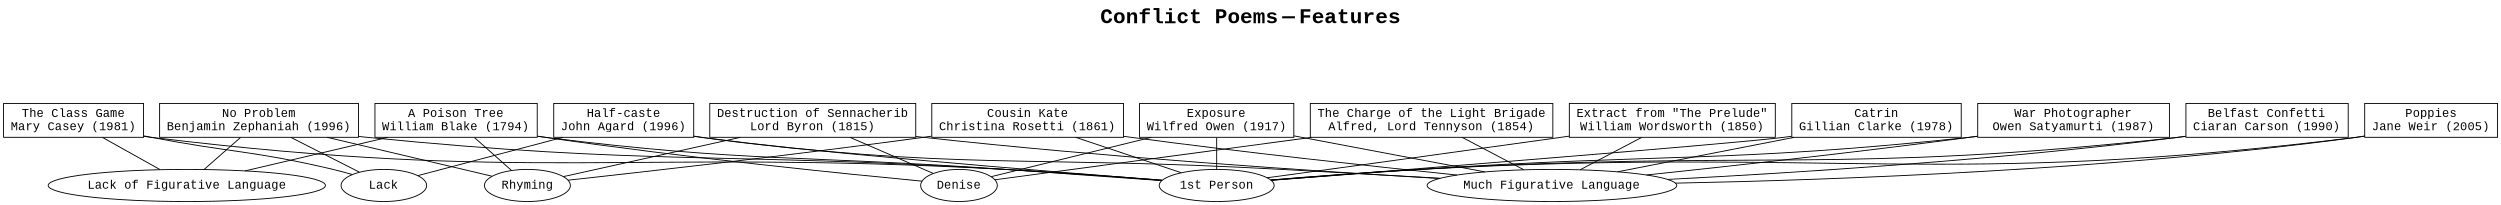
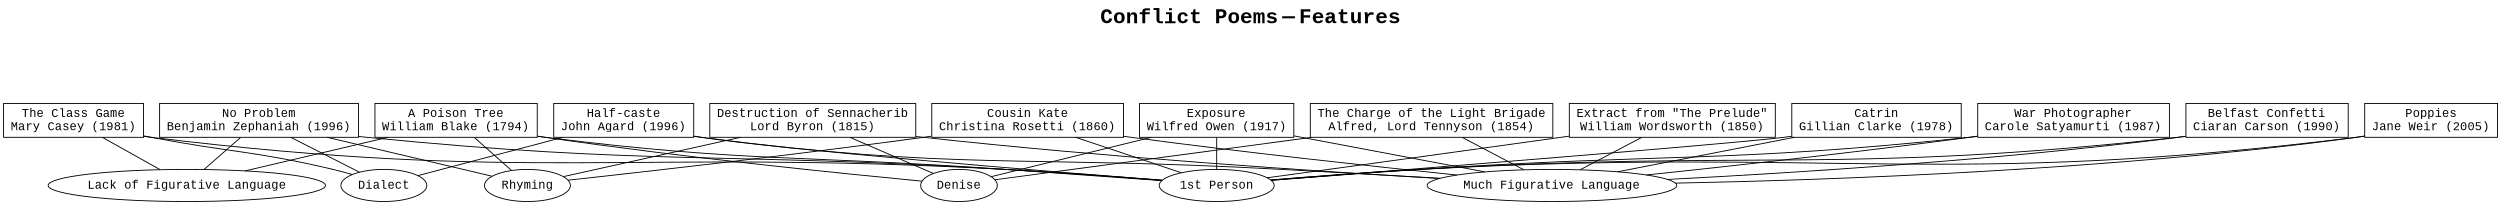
node "Cousin Kate": text "Christina Rosetti (1861)" -> "Christina Rosetti (1860)"
node "War Photographer": text "Owen Satyamurti (1987)" -> "Carole Satyamurti (1987)"
node "Lack": label "Lack" -> "Dialect"
